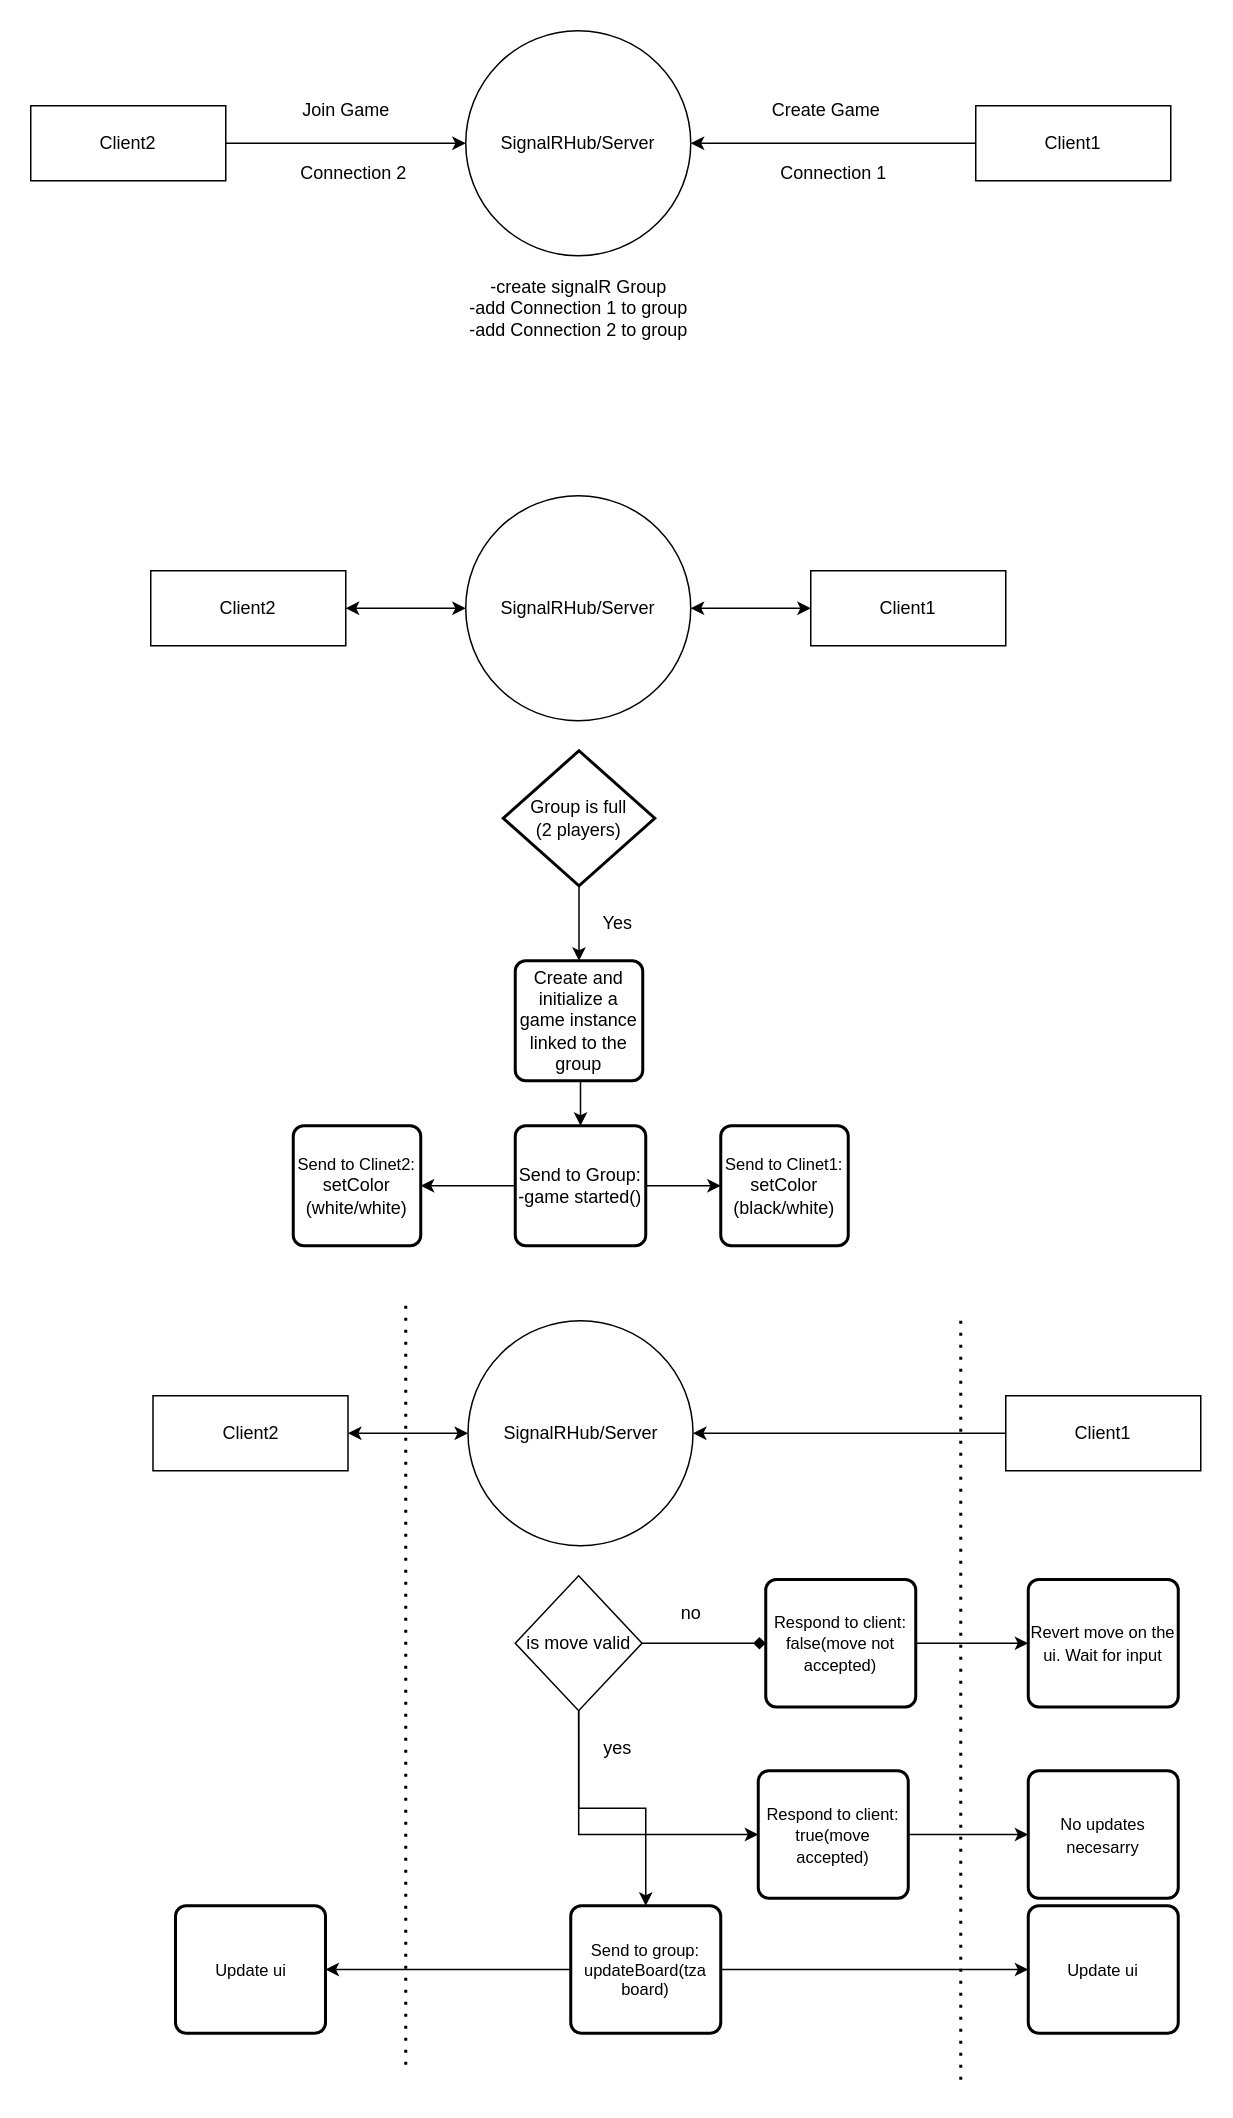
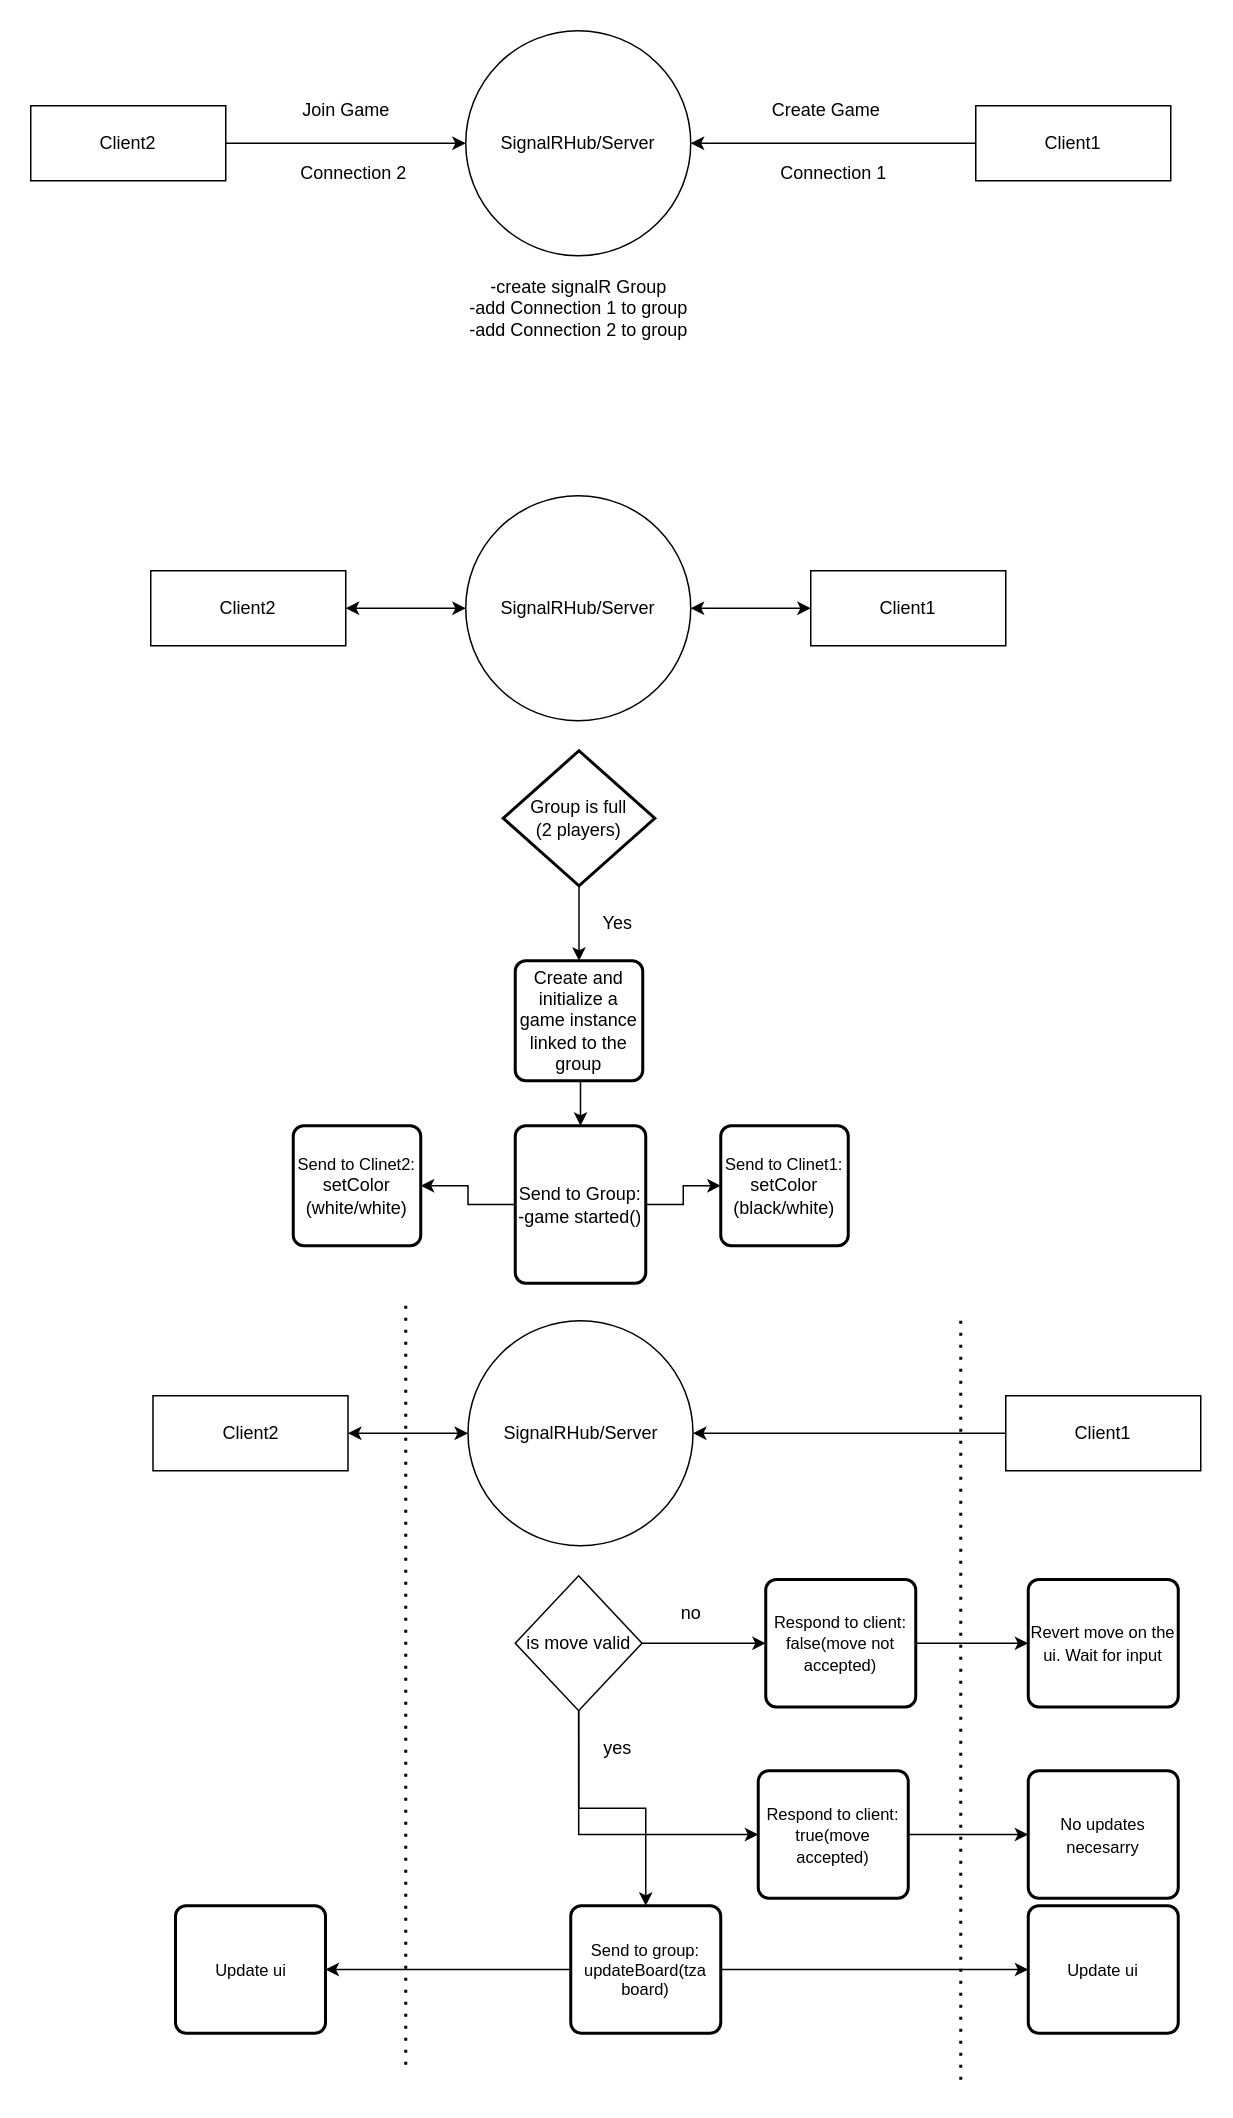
node "Send to Group: -game started()": size 131x120 -> 131x158
edge "is move valid" -> "Respond to client: false(move not accepted)": arrowhead diamond -> classic
